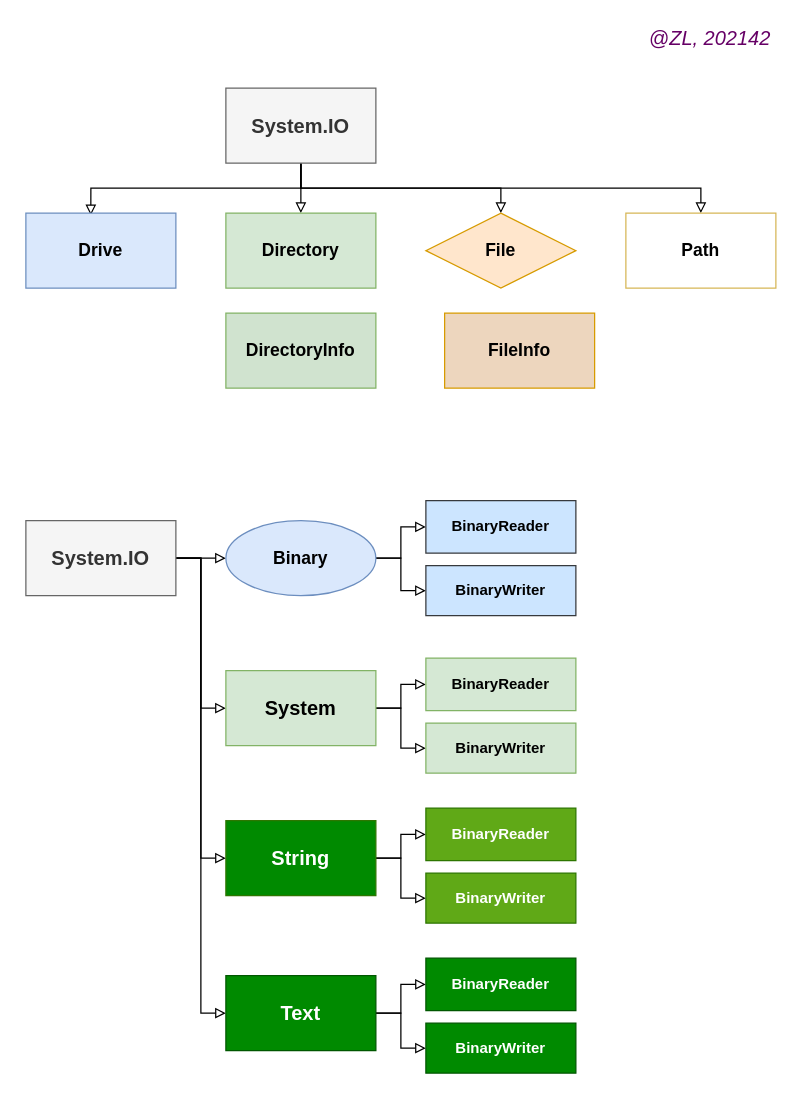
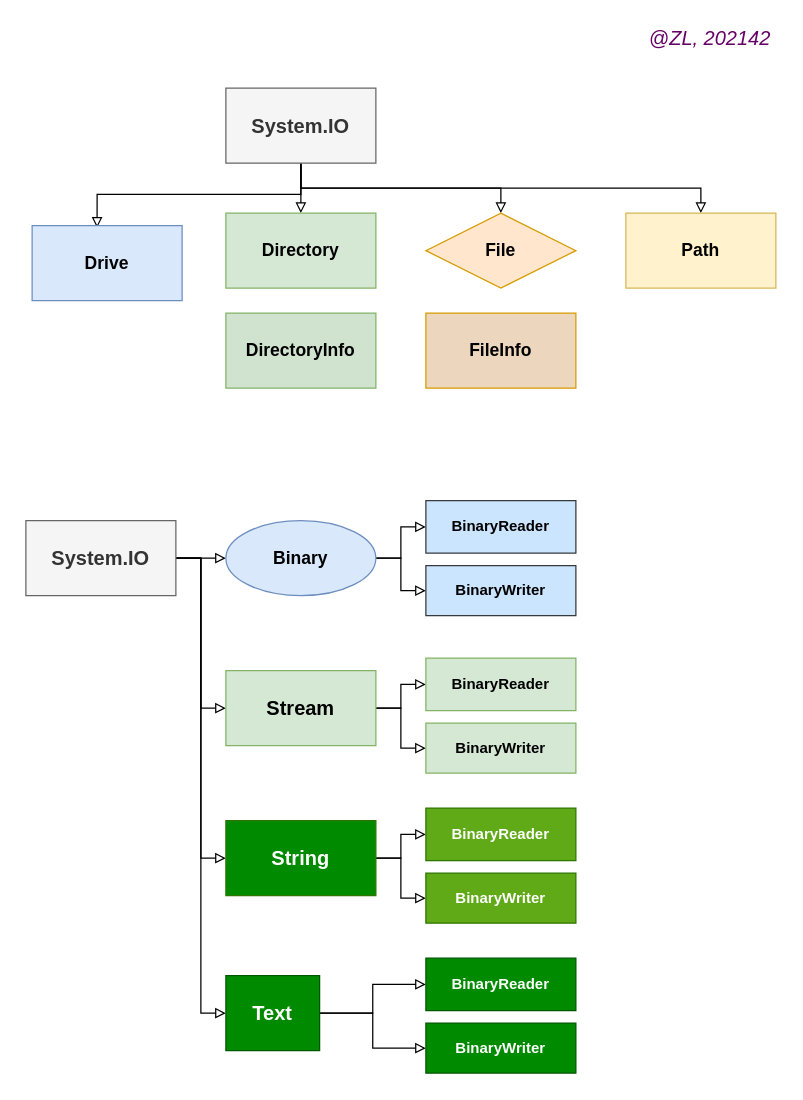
node "Drive": moved (101, 251) -> (107, 263)
node "Path": fillcolor #ffffff -> #fff2cc
node "FileInfo": moved (519, 351) -> (501, 351)
node "System": label "System" -> "Stream"
node "Text": size 150x75 -> 94x75
